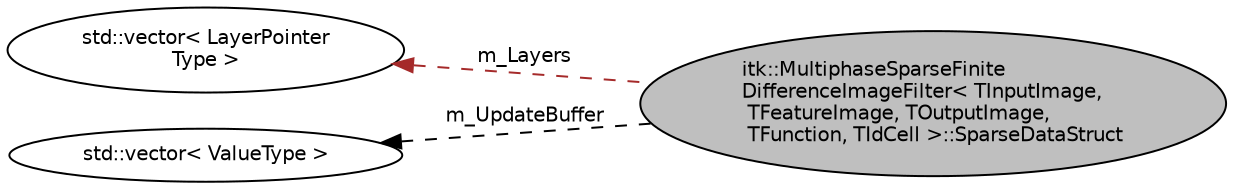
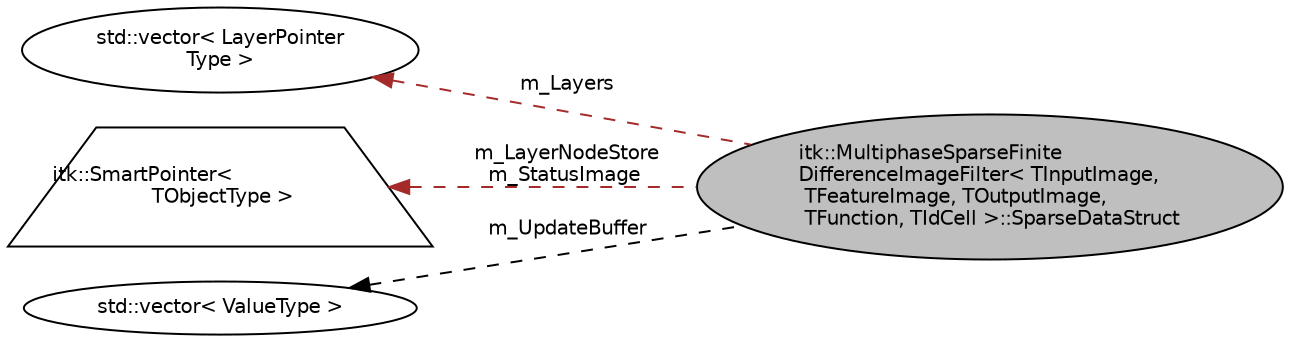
node "itk::SmartPointer< TObjectType >": added
